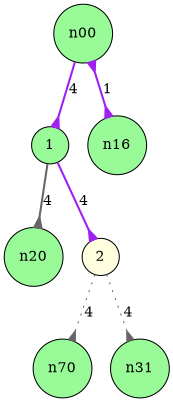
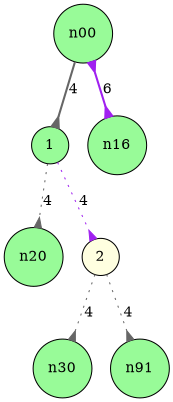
edge "n00" -- "1": color purple -> gray40
edge "n00" -- "n16": label "1" -> "6"
edge "1" -- "n20": style bold -> dotted
edge "1" -- "2": style bold -> dotted
node "n70": label "n70" -> "n30"
node "n31": label "n31" -> "n91"
